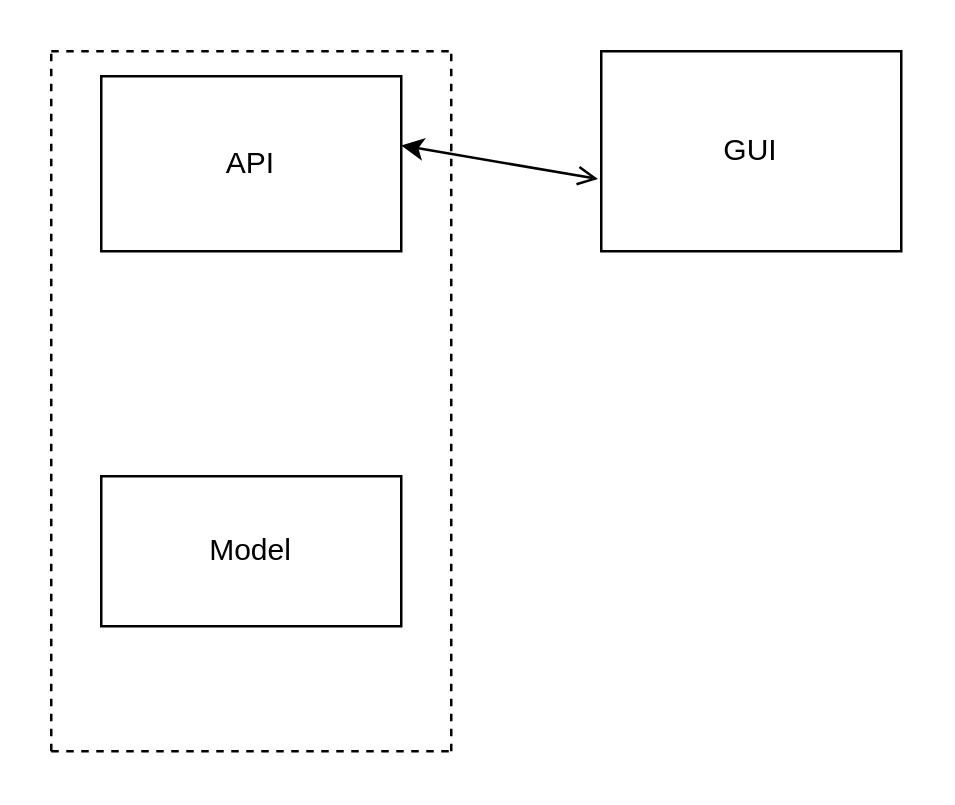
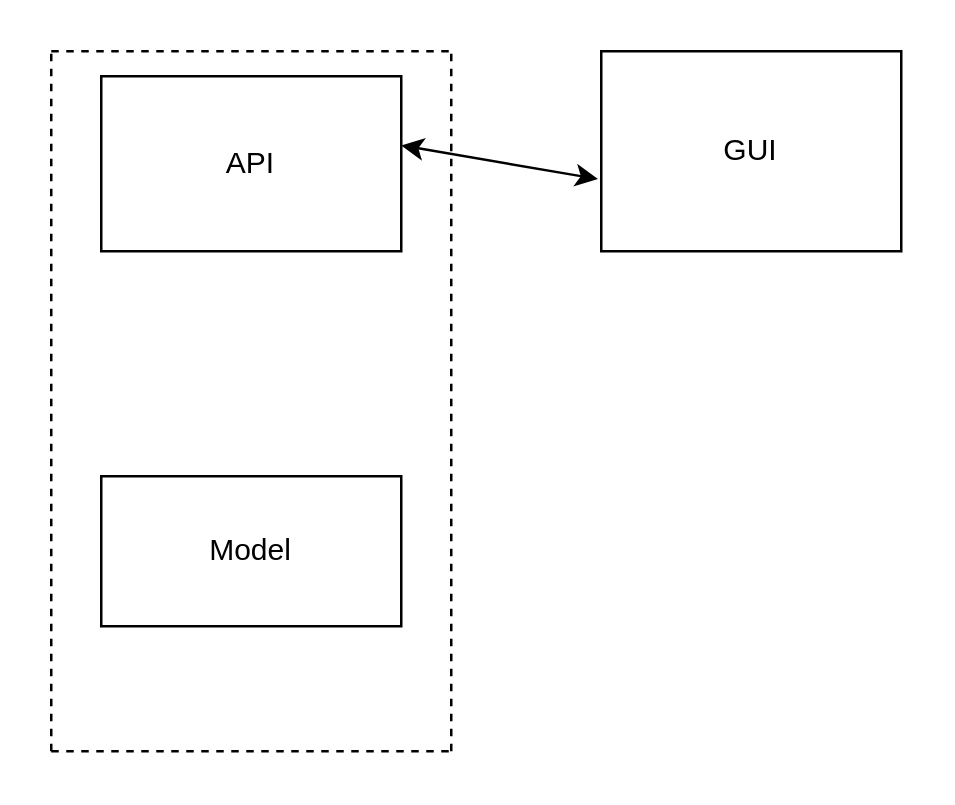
edge "GUI" -- "API": arrowhead open -> classic
